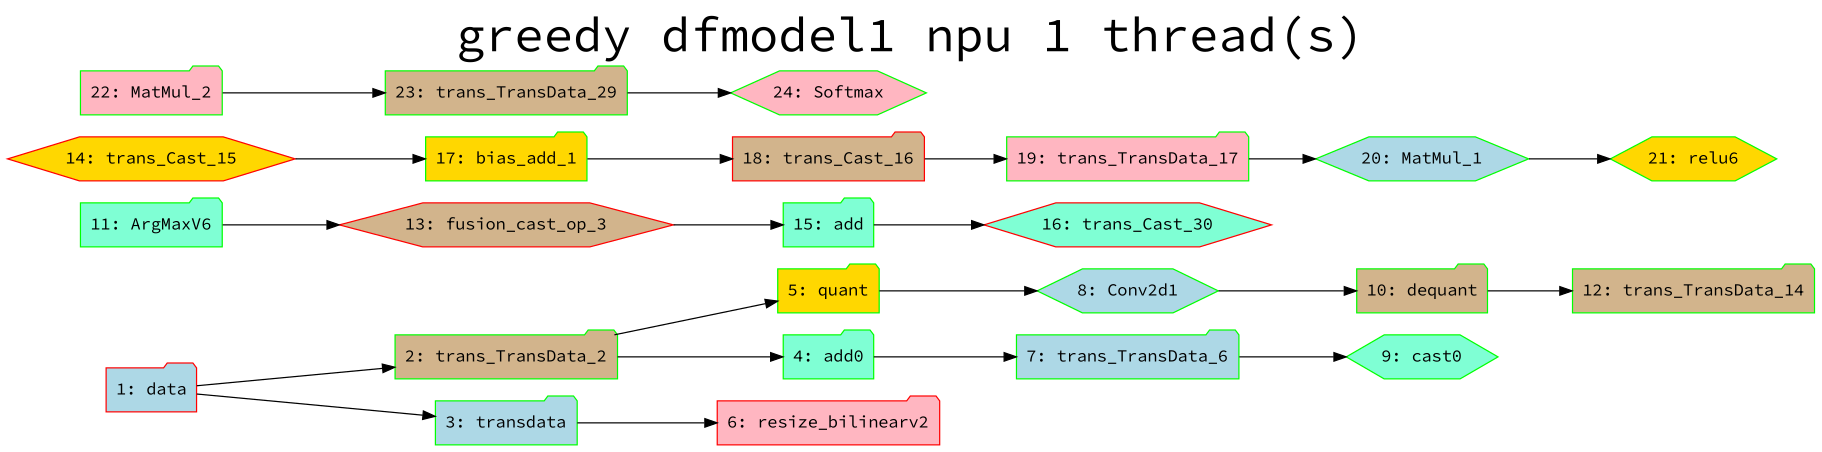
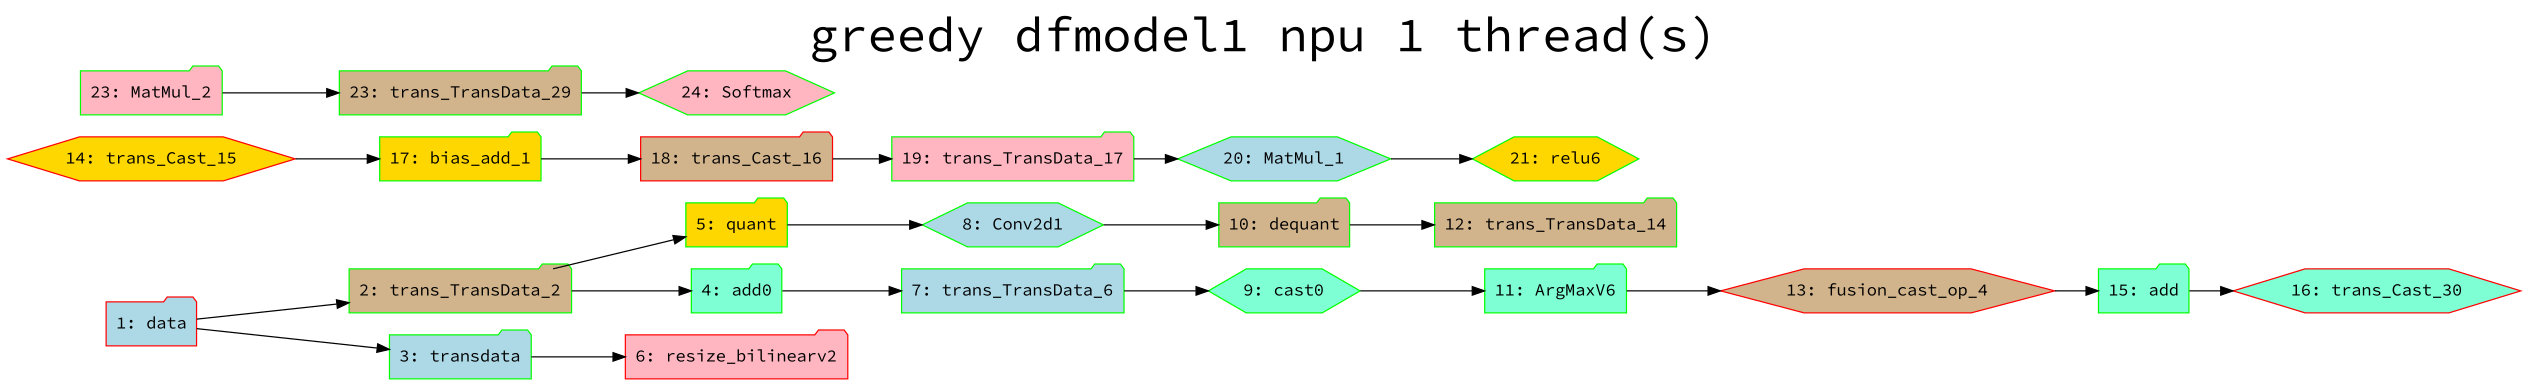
node "22: MatMul_2": label "22: MatMul_2" -> "23: MatMul_2"
node "13: fusion_cast_op_3": label "13: fusion_cast_op_3" -> "13: fusion_cast_op_4"
edge "9: cast0" -> "11: ArgMaxV6": added
